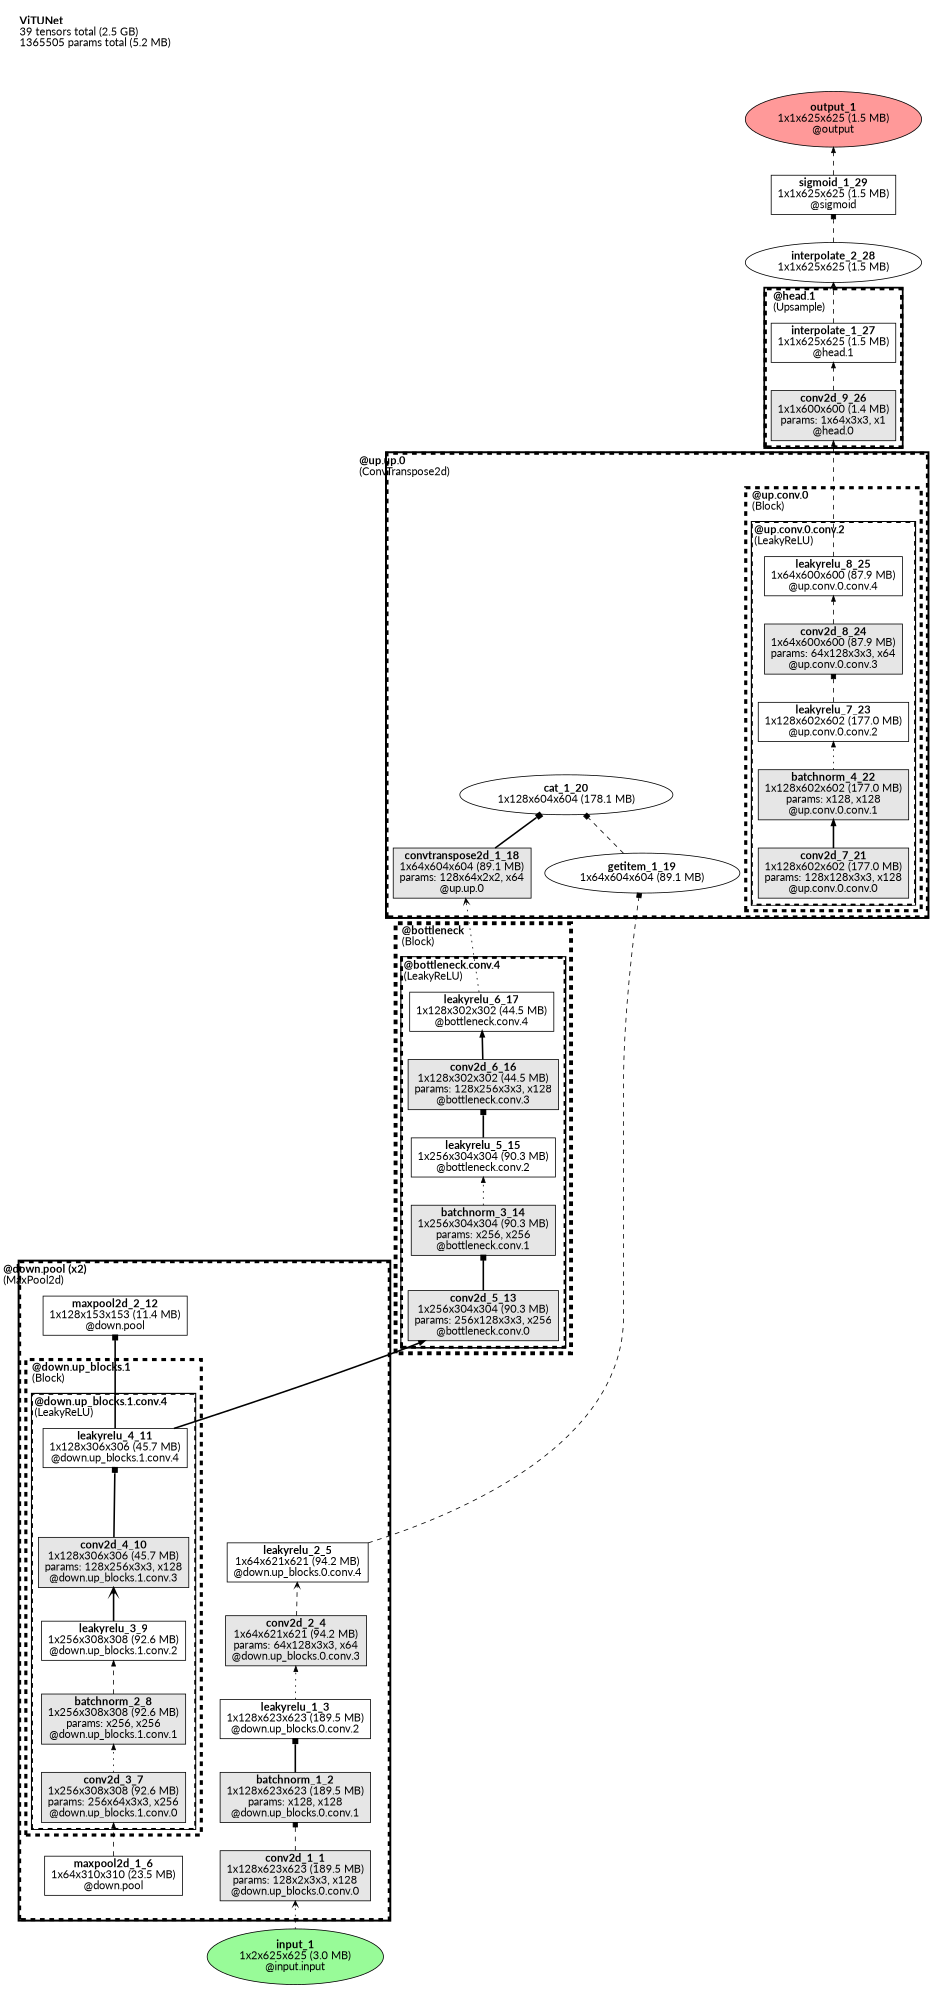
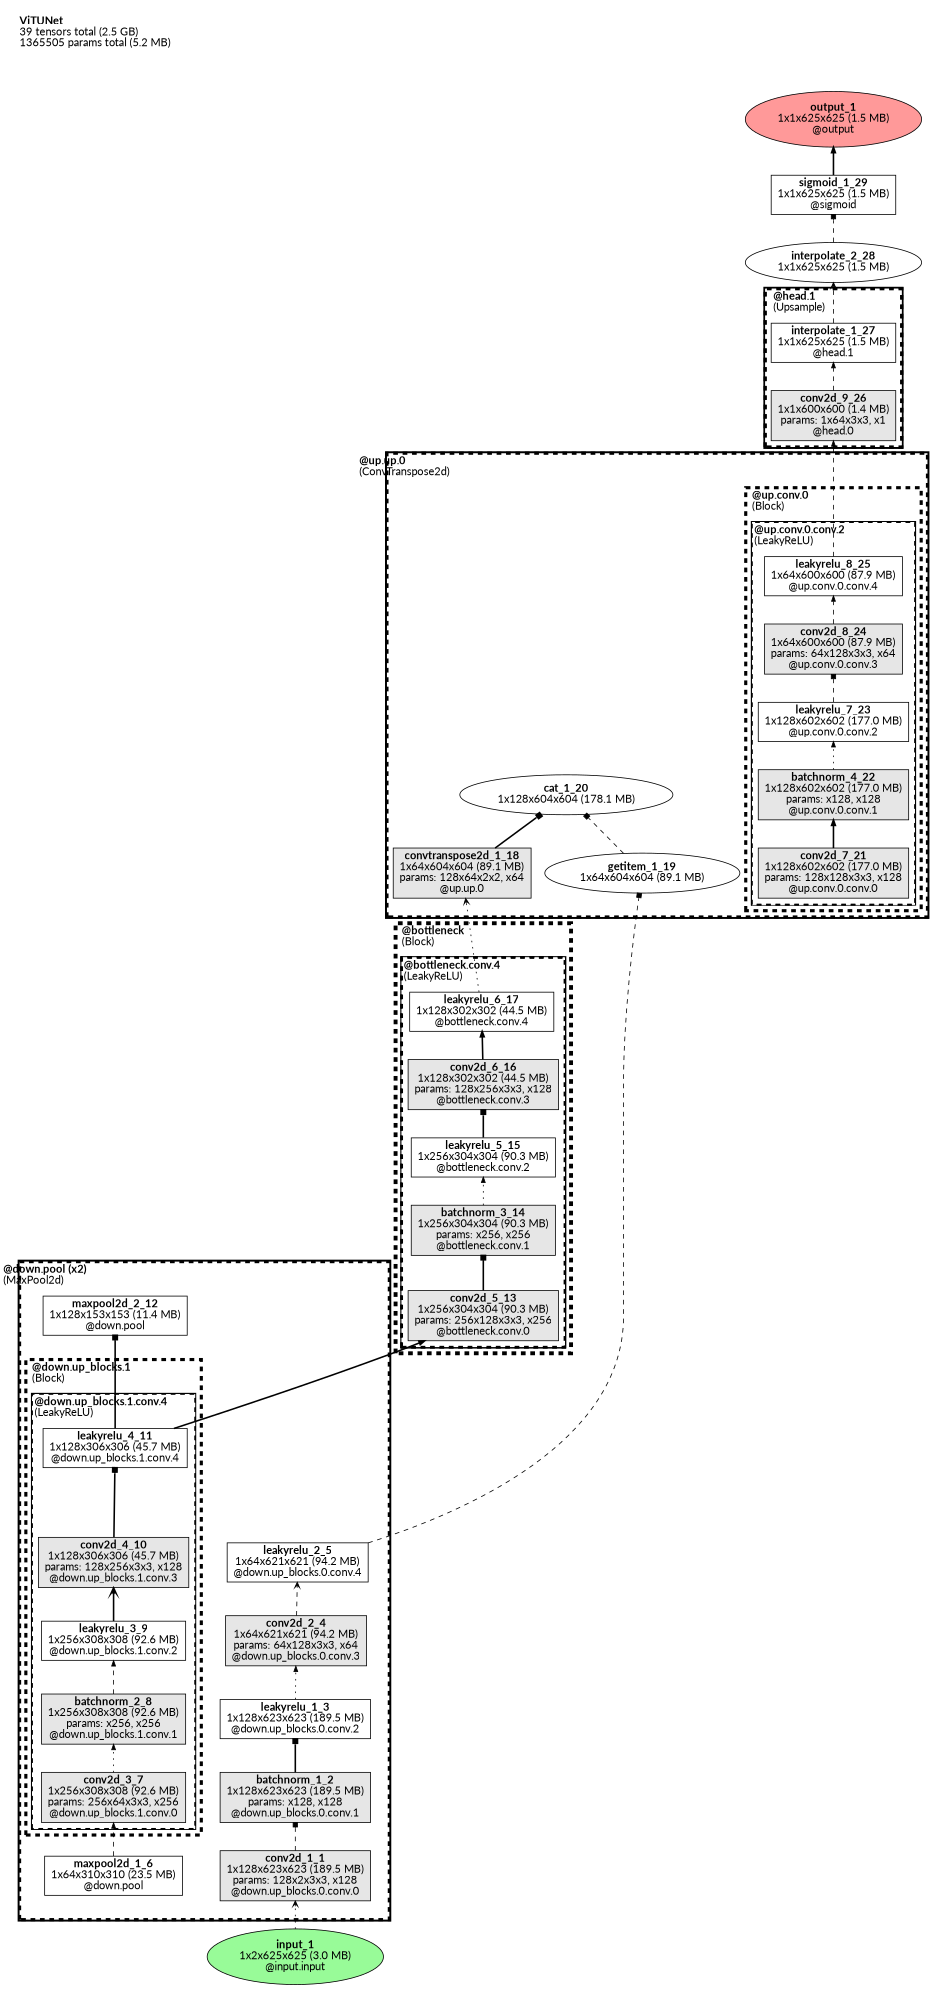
edge "sigmoid_1_29" -> "output_1": style dashed -> bold
